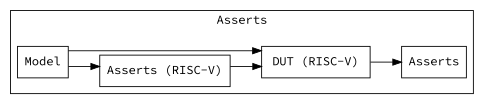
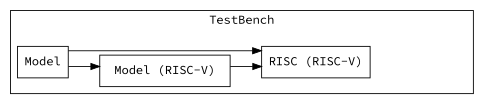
cluster "Asserts": label "Asserts" -> "TestBench"
node "DUT (RISC-V)": label "DUT (RISC-V)" -> "RISC (RISC-V)"
node "Asserts": removed
node "Asserts (RISC-V)": label "Asserts (RISC-V)" -> "Model (RISC-V)"
